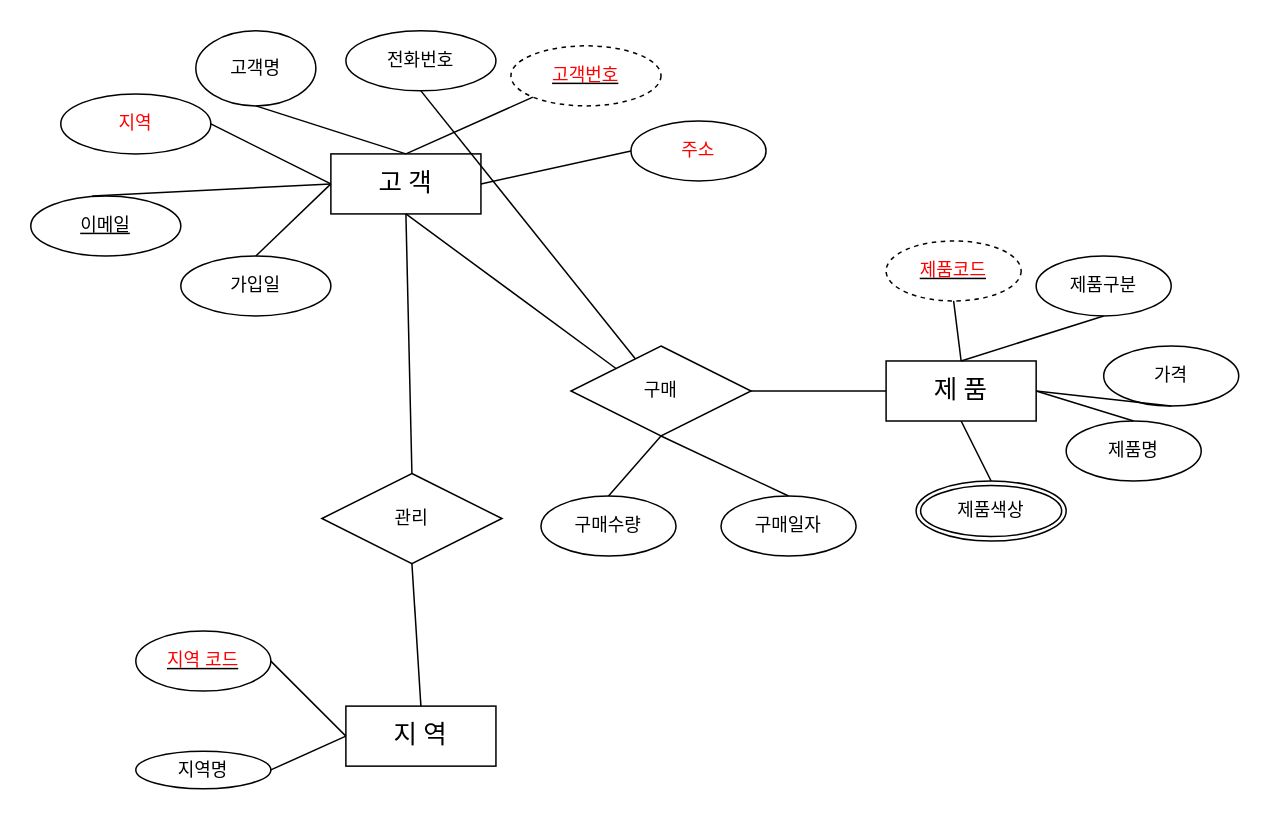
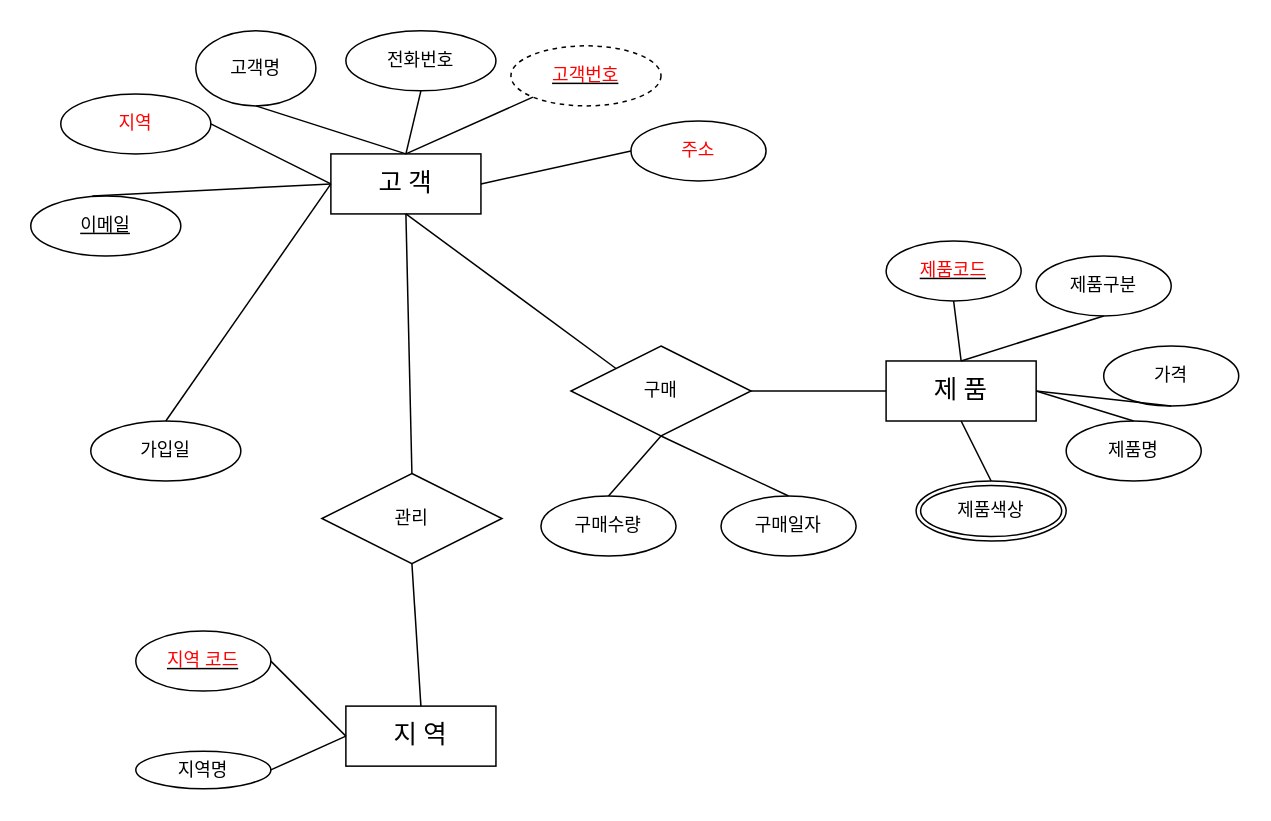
edge "전화번호" -- "구매": now "전화번호" -- "고 객"
node "제품코드": style dashed -> solid
node "가입일": moved (256, 286) -> (166, 451)
